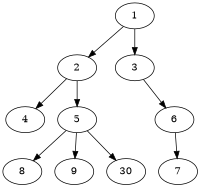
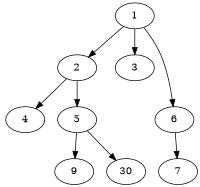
edge "3" -> "6": now "1" -> "6"
node "8": removed
